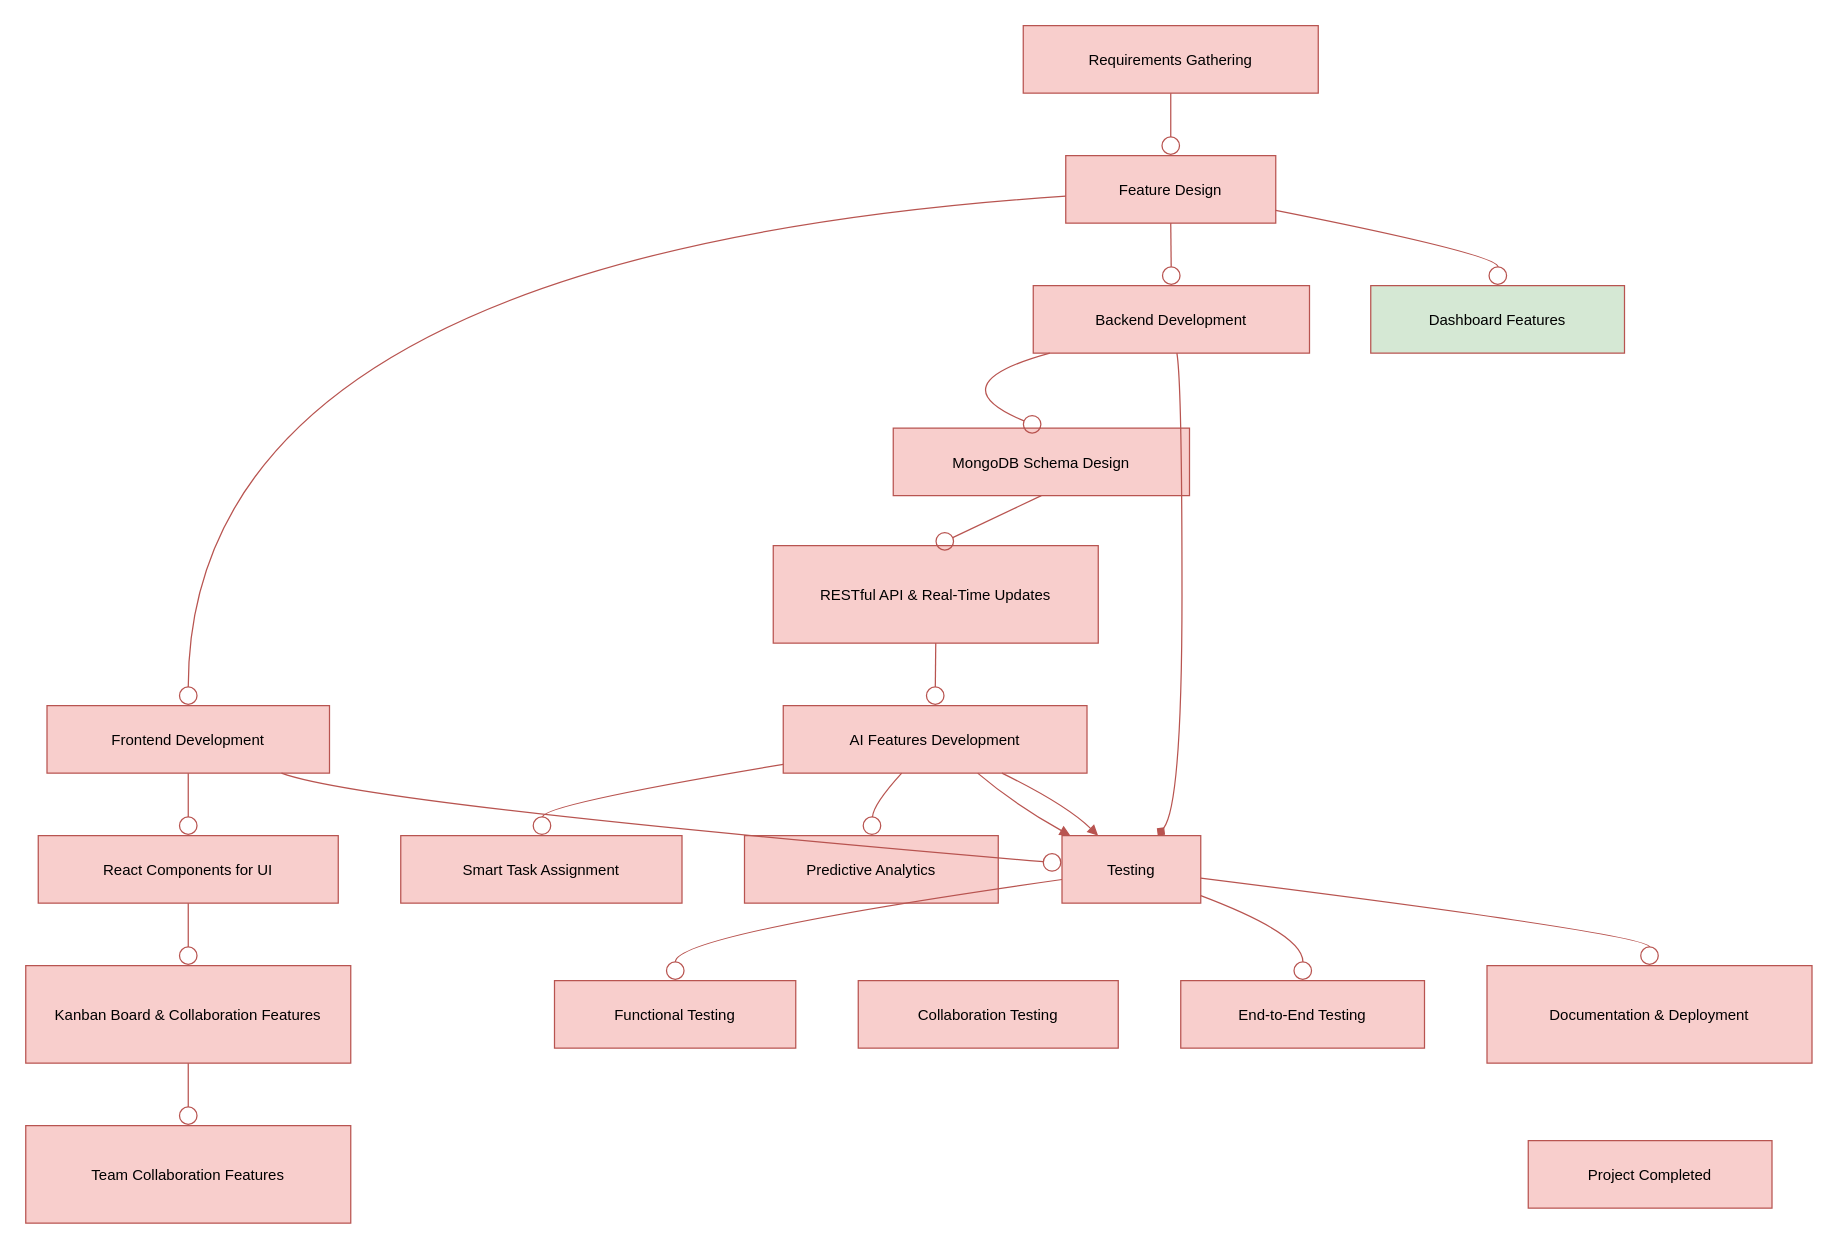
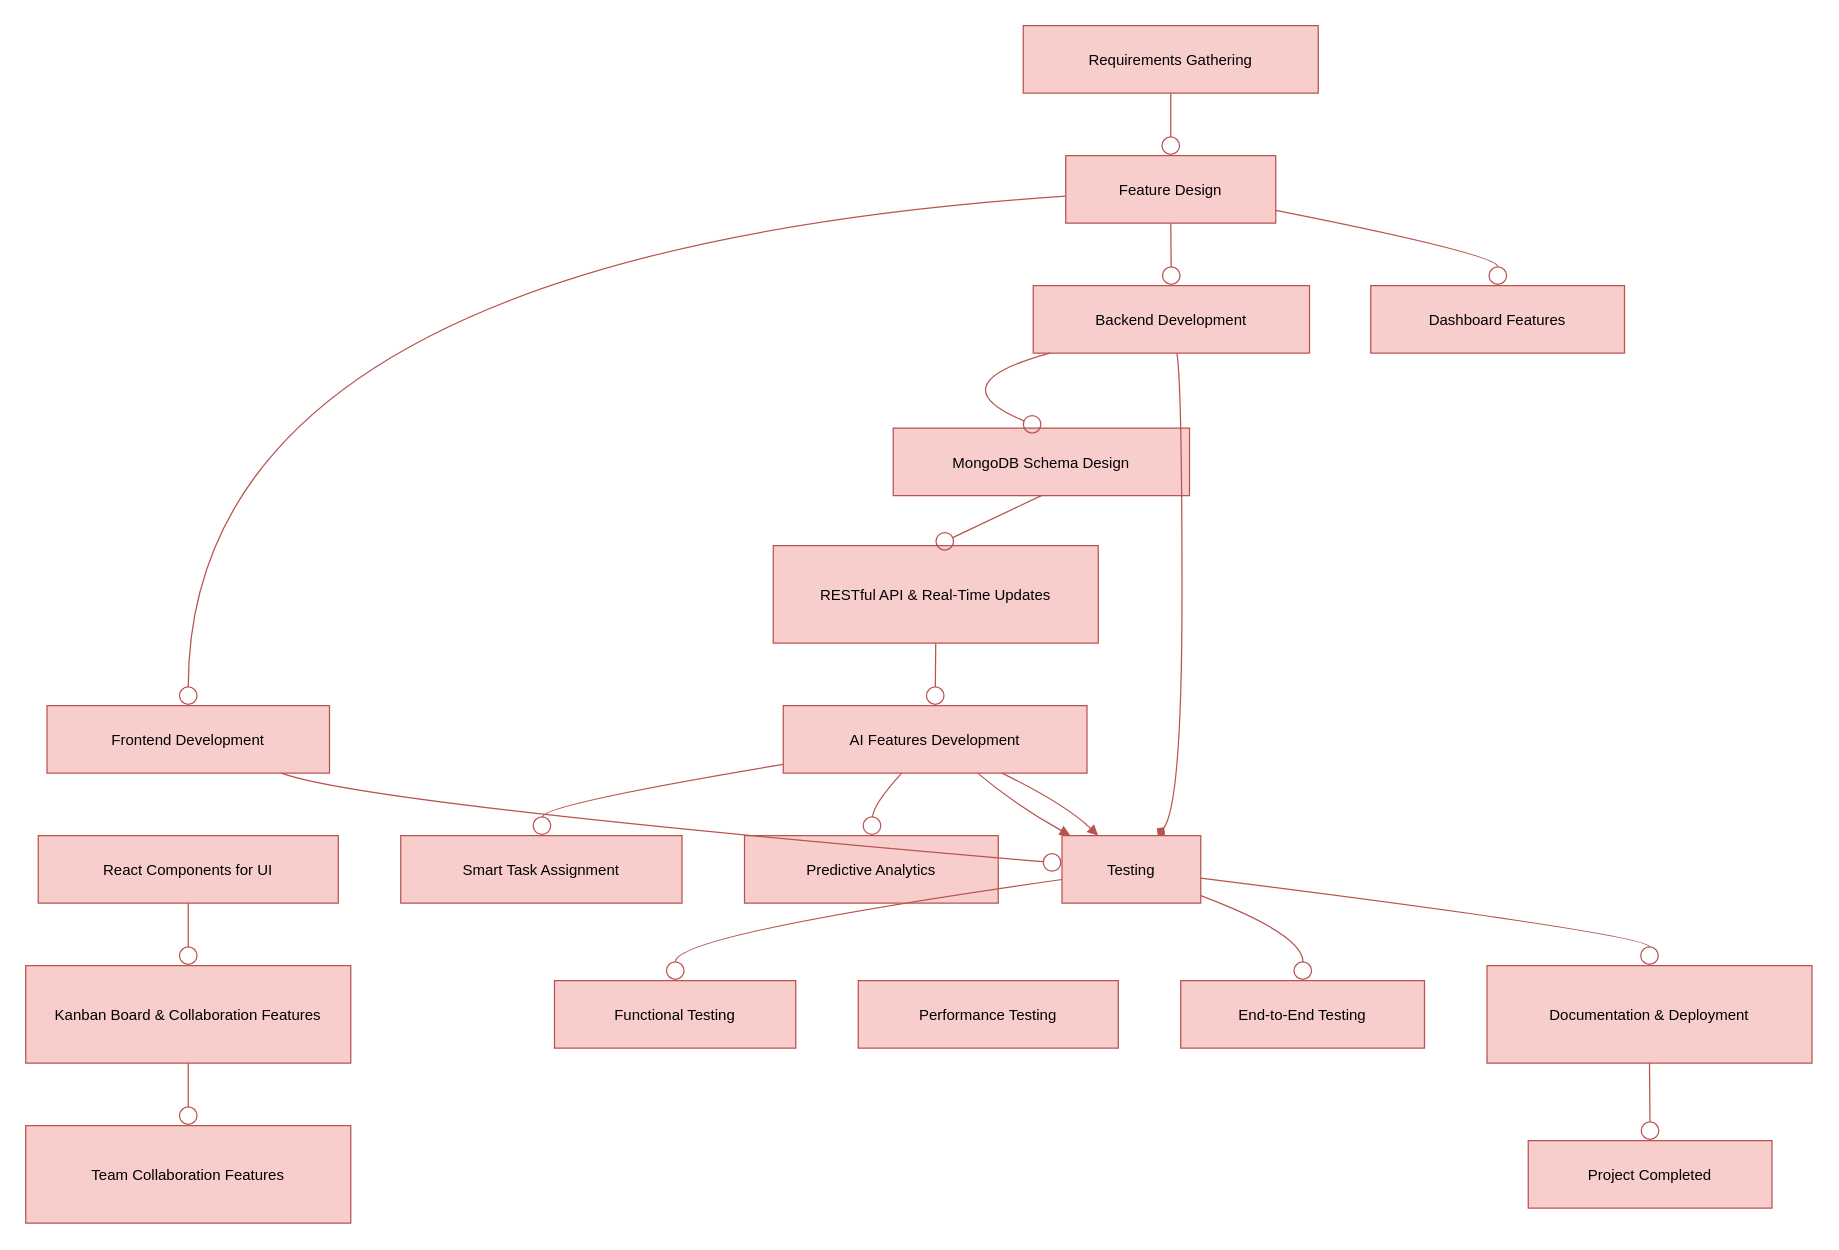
node "Dashboard Features": fillcolor #d5e8d4 -> #f8cecc
edge "Frontend Development" -> "React Components for UI": removed
node "Collaboration Testing": label "Collaboration Testing" -> "Performance Testing"
edge "Documentation & Deployment" -> "Project Completed": added
